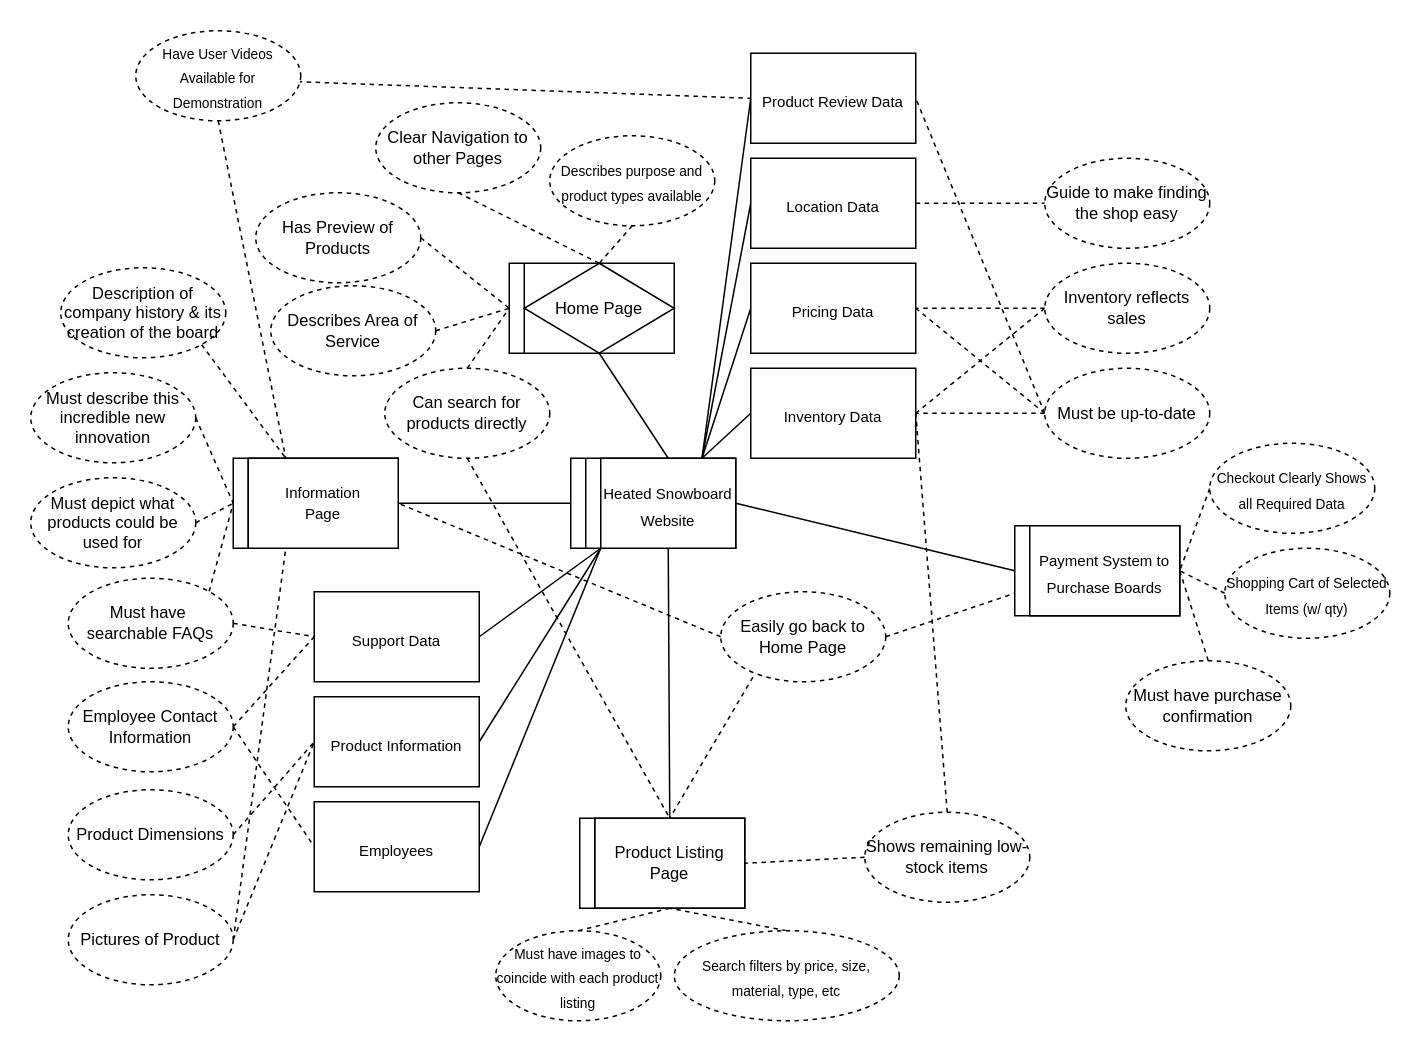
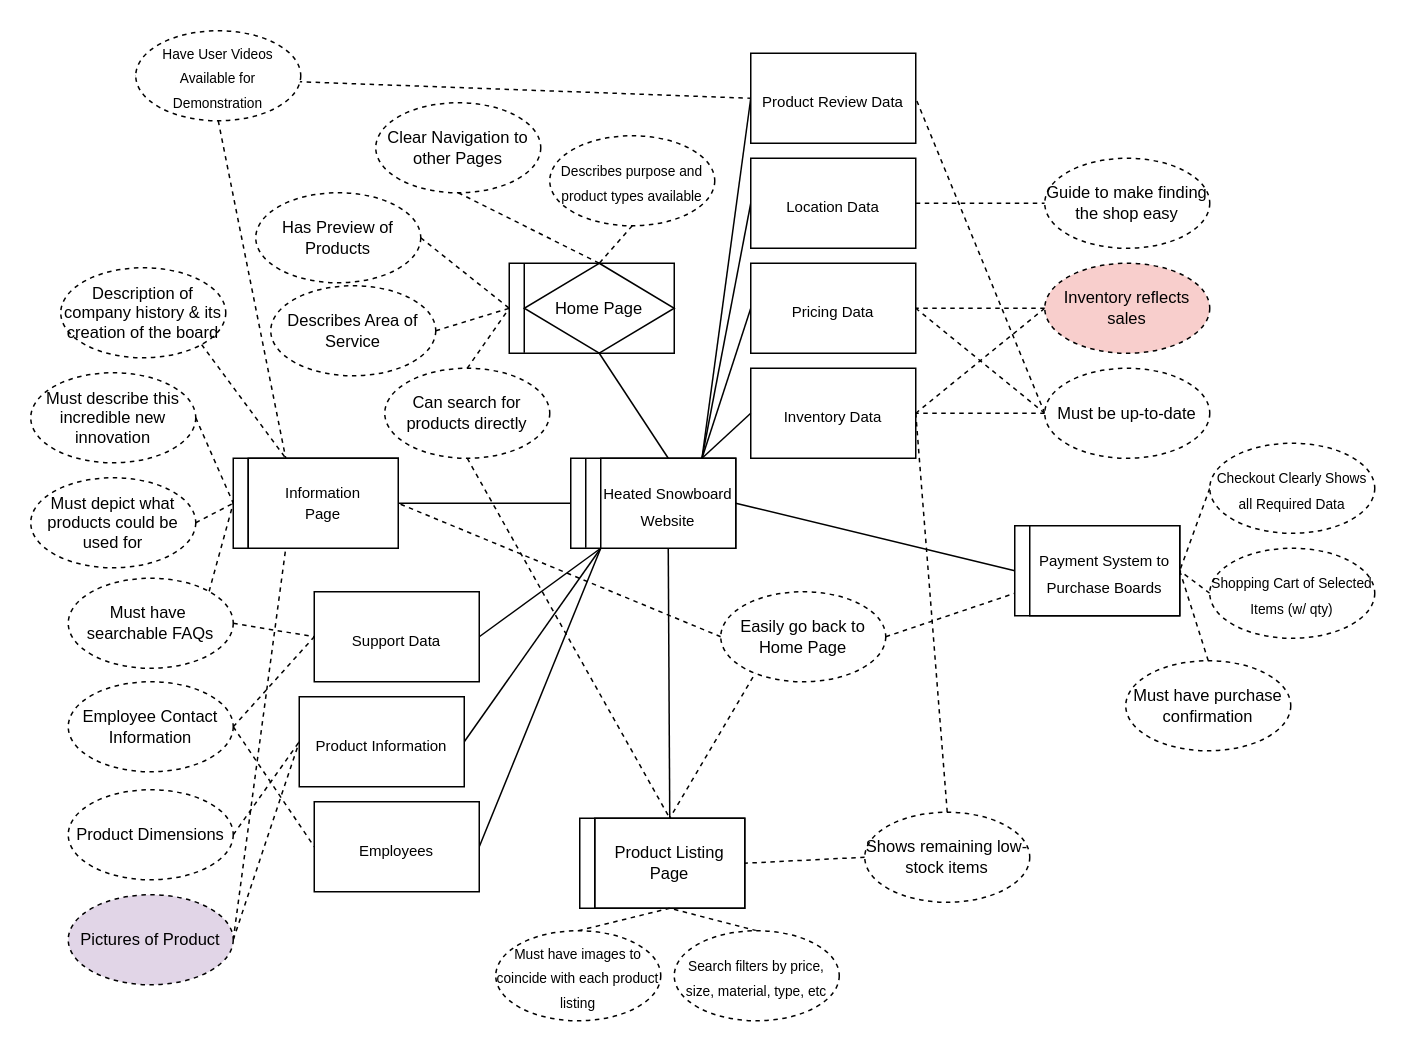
node "Inventory reflects sales": fillcolor #ffffff -> #f8cecc
node "Shopping Cart of Selected Items (w/ qty)": moved (1307, 593) -> (1292, 593)
node "Product Information": moved (397, 742) -> (382, 742)
node "Pictures of Product": fillcolor #ffffff -> #e1d5e7
node "Search filters by price, size, material, type, etc": size 225x90 -> 165x90
